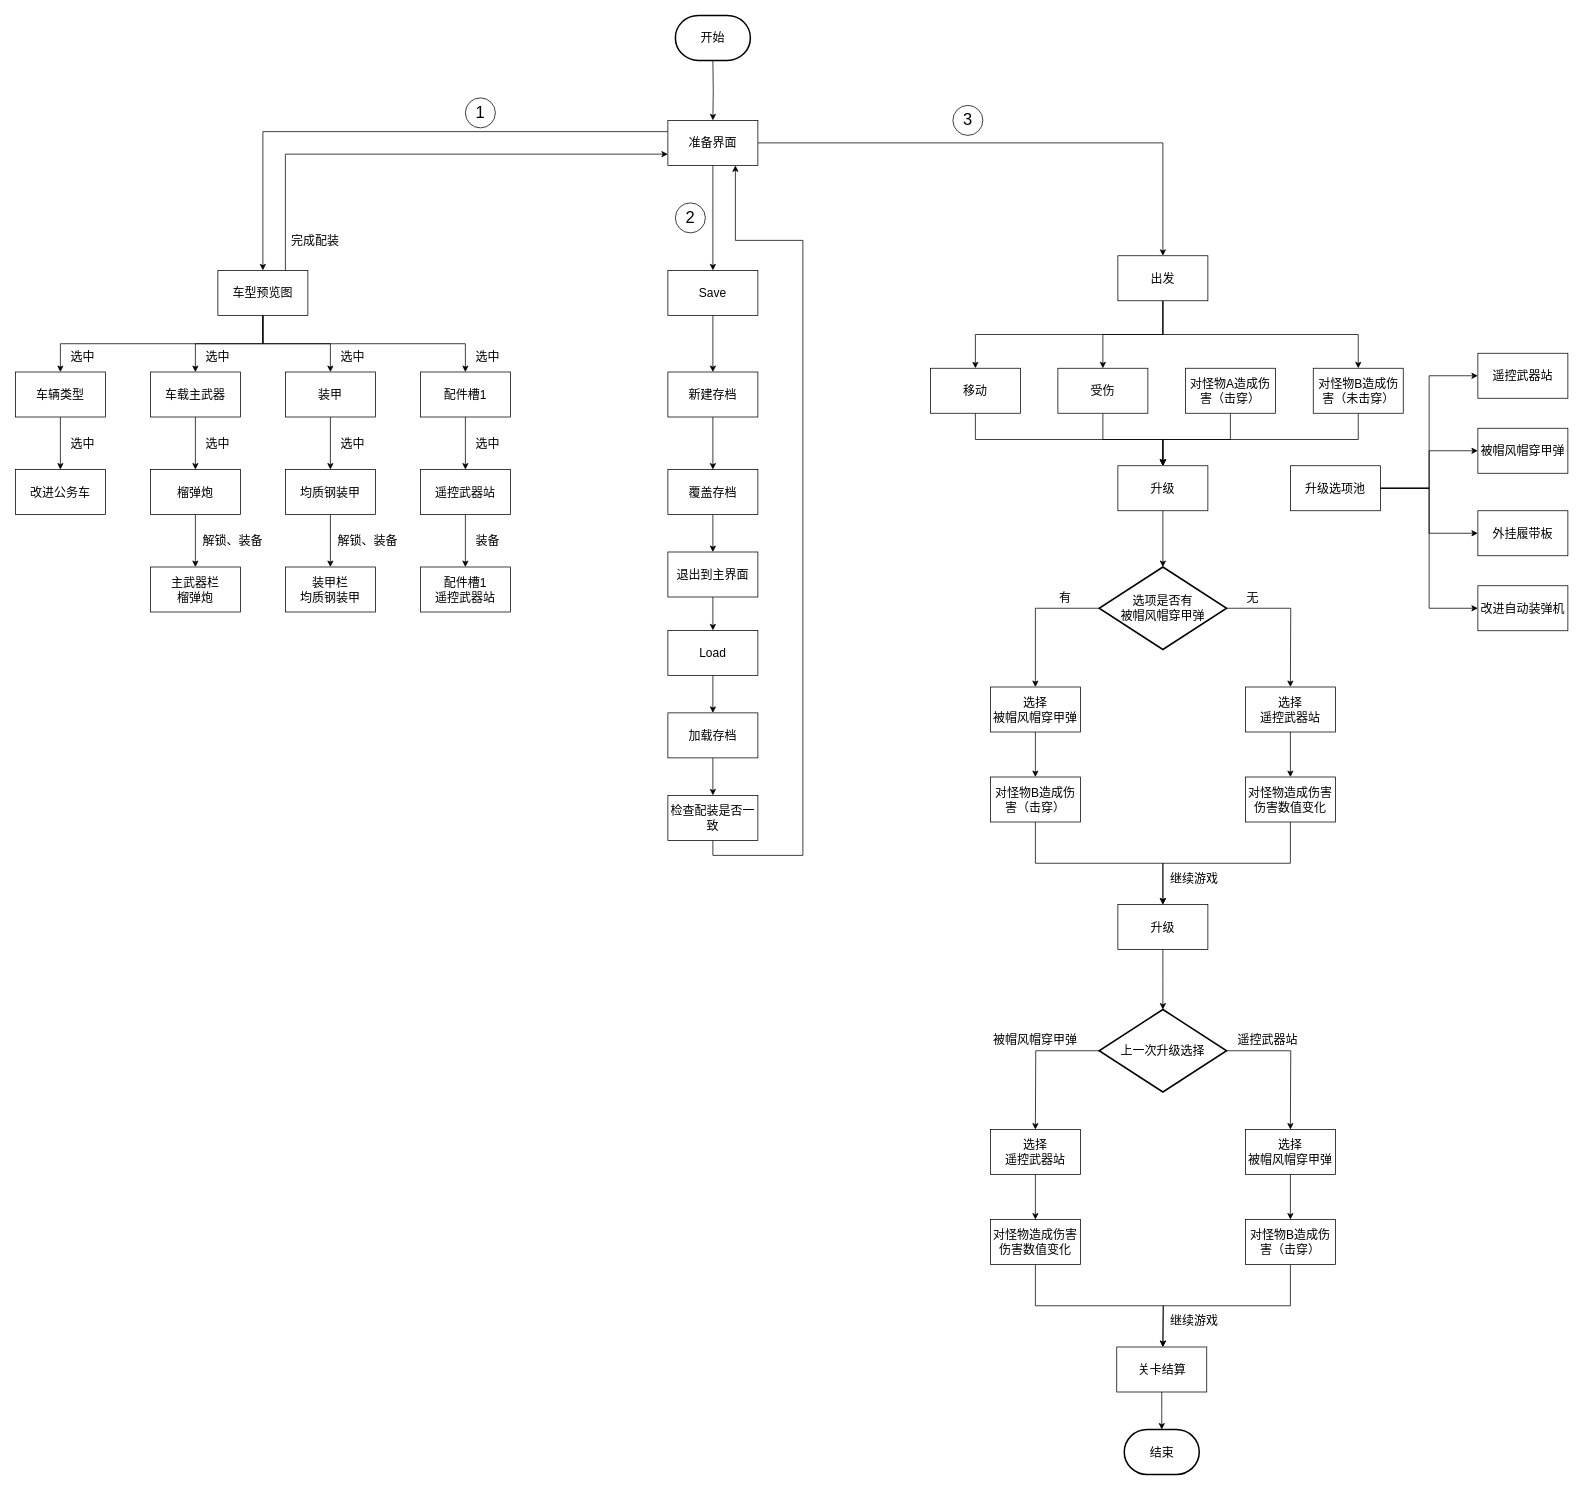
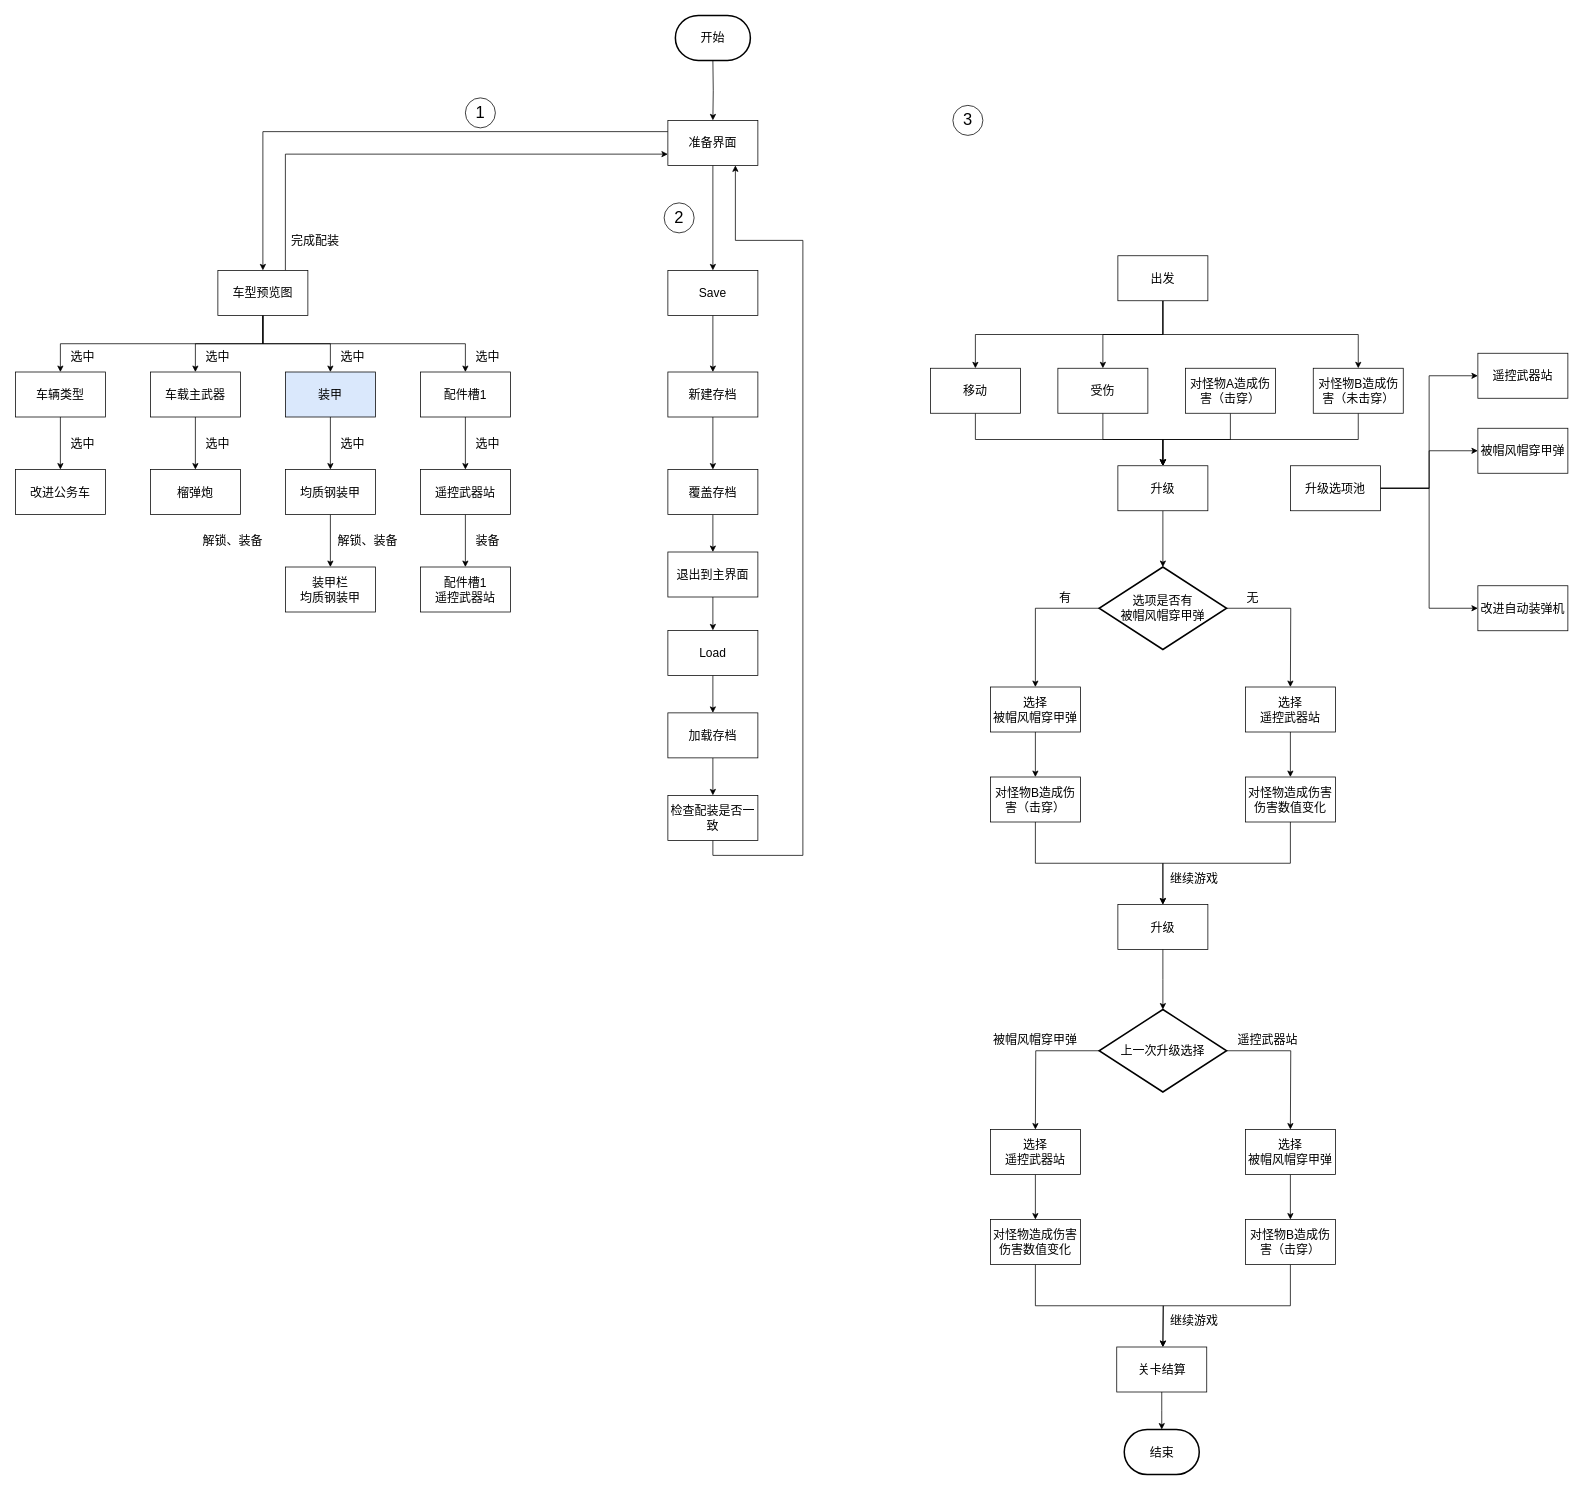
edge "准备界面" -> "出发": removed
node "2": moved (690, 218) -> (679, 218)
node "装甲": fillcolor #ffffff -> #dae8fc
edge "升级选项池" -> "外挂履带板": removed
node "外挂履带板": removed
edge "榴弹炮" -> "主武器栏 榴弹炮": removed
node "主武器栏 榴弹炮": removed
